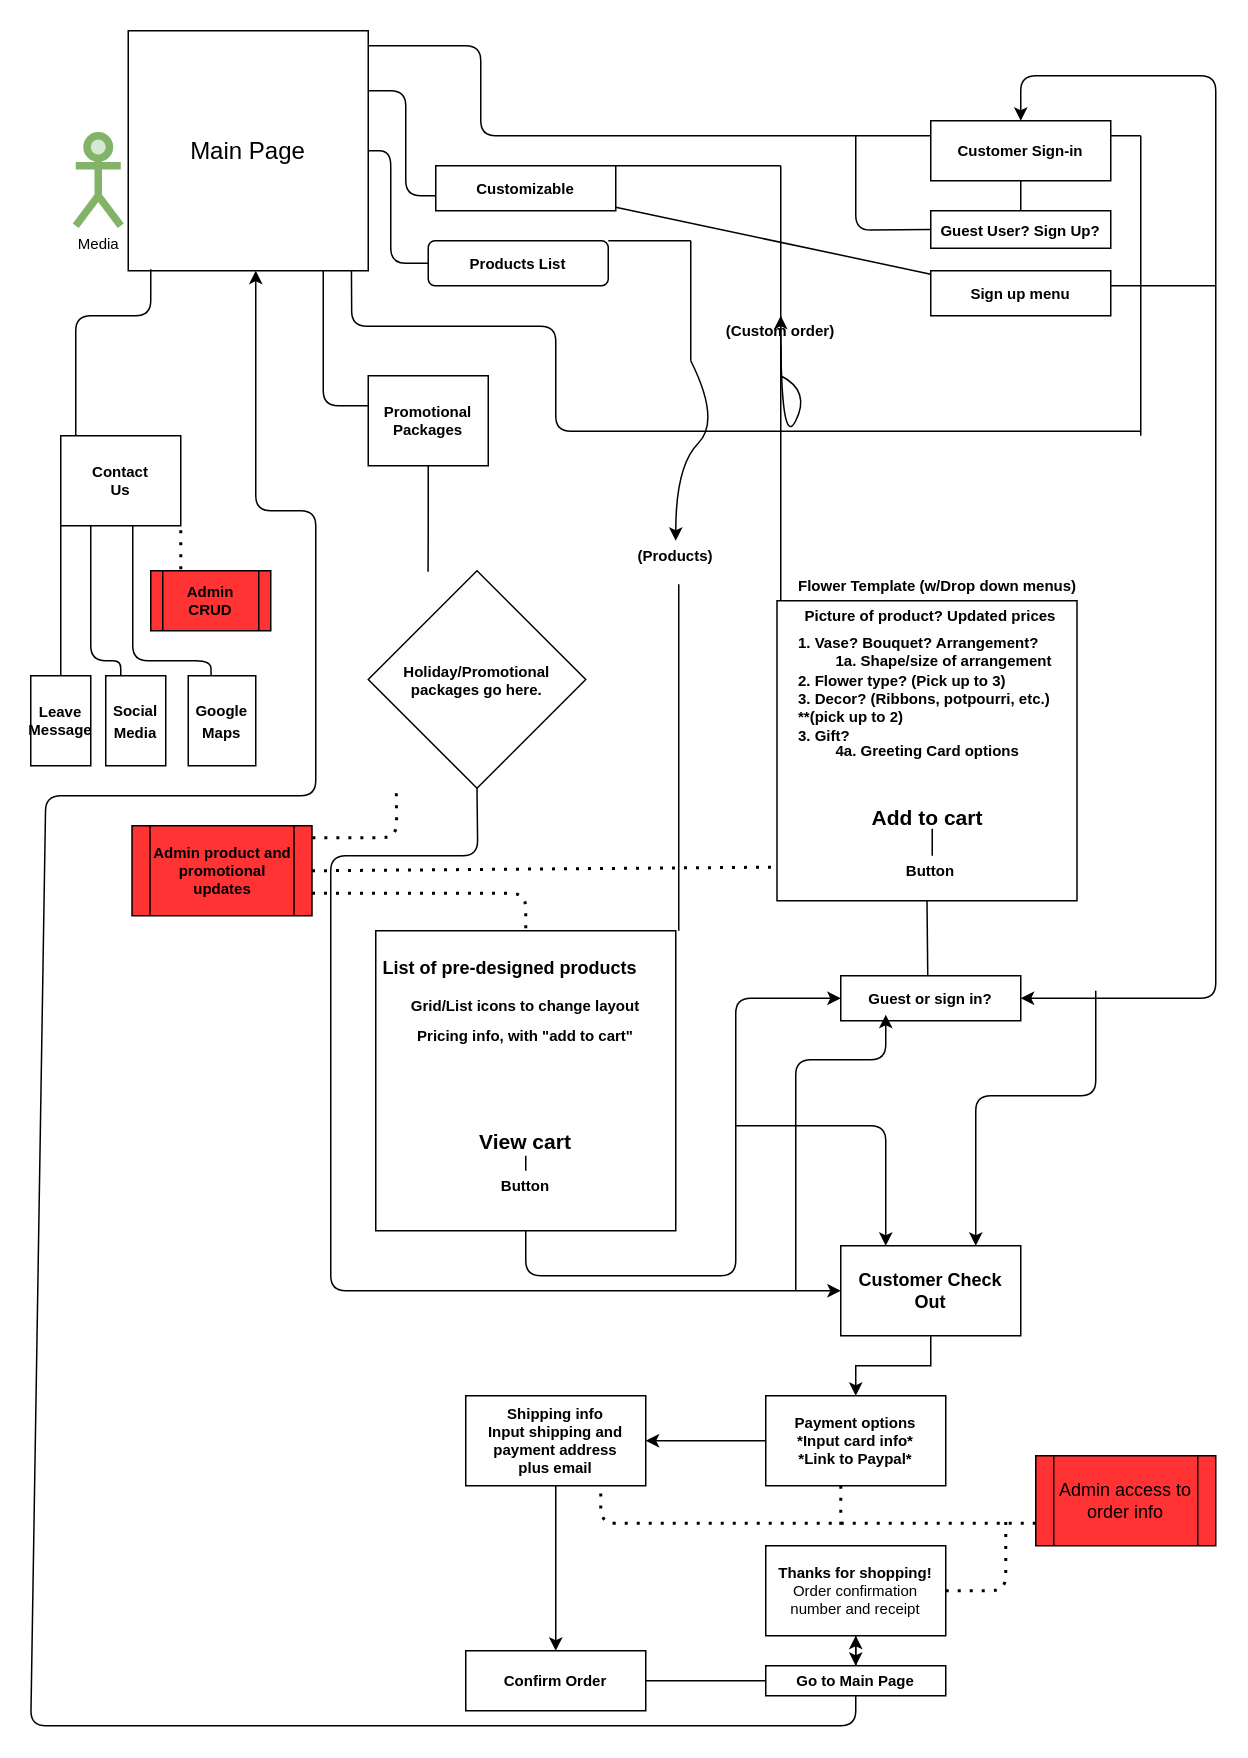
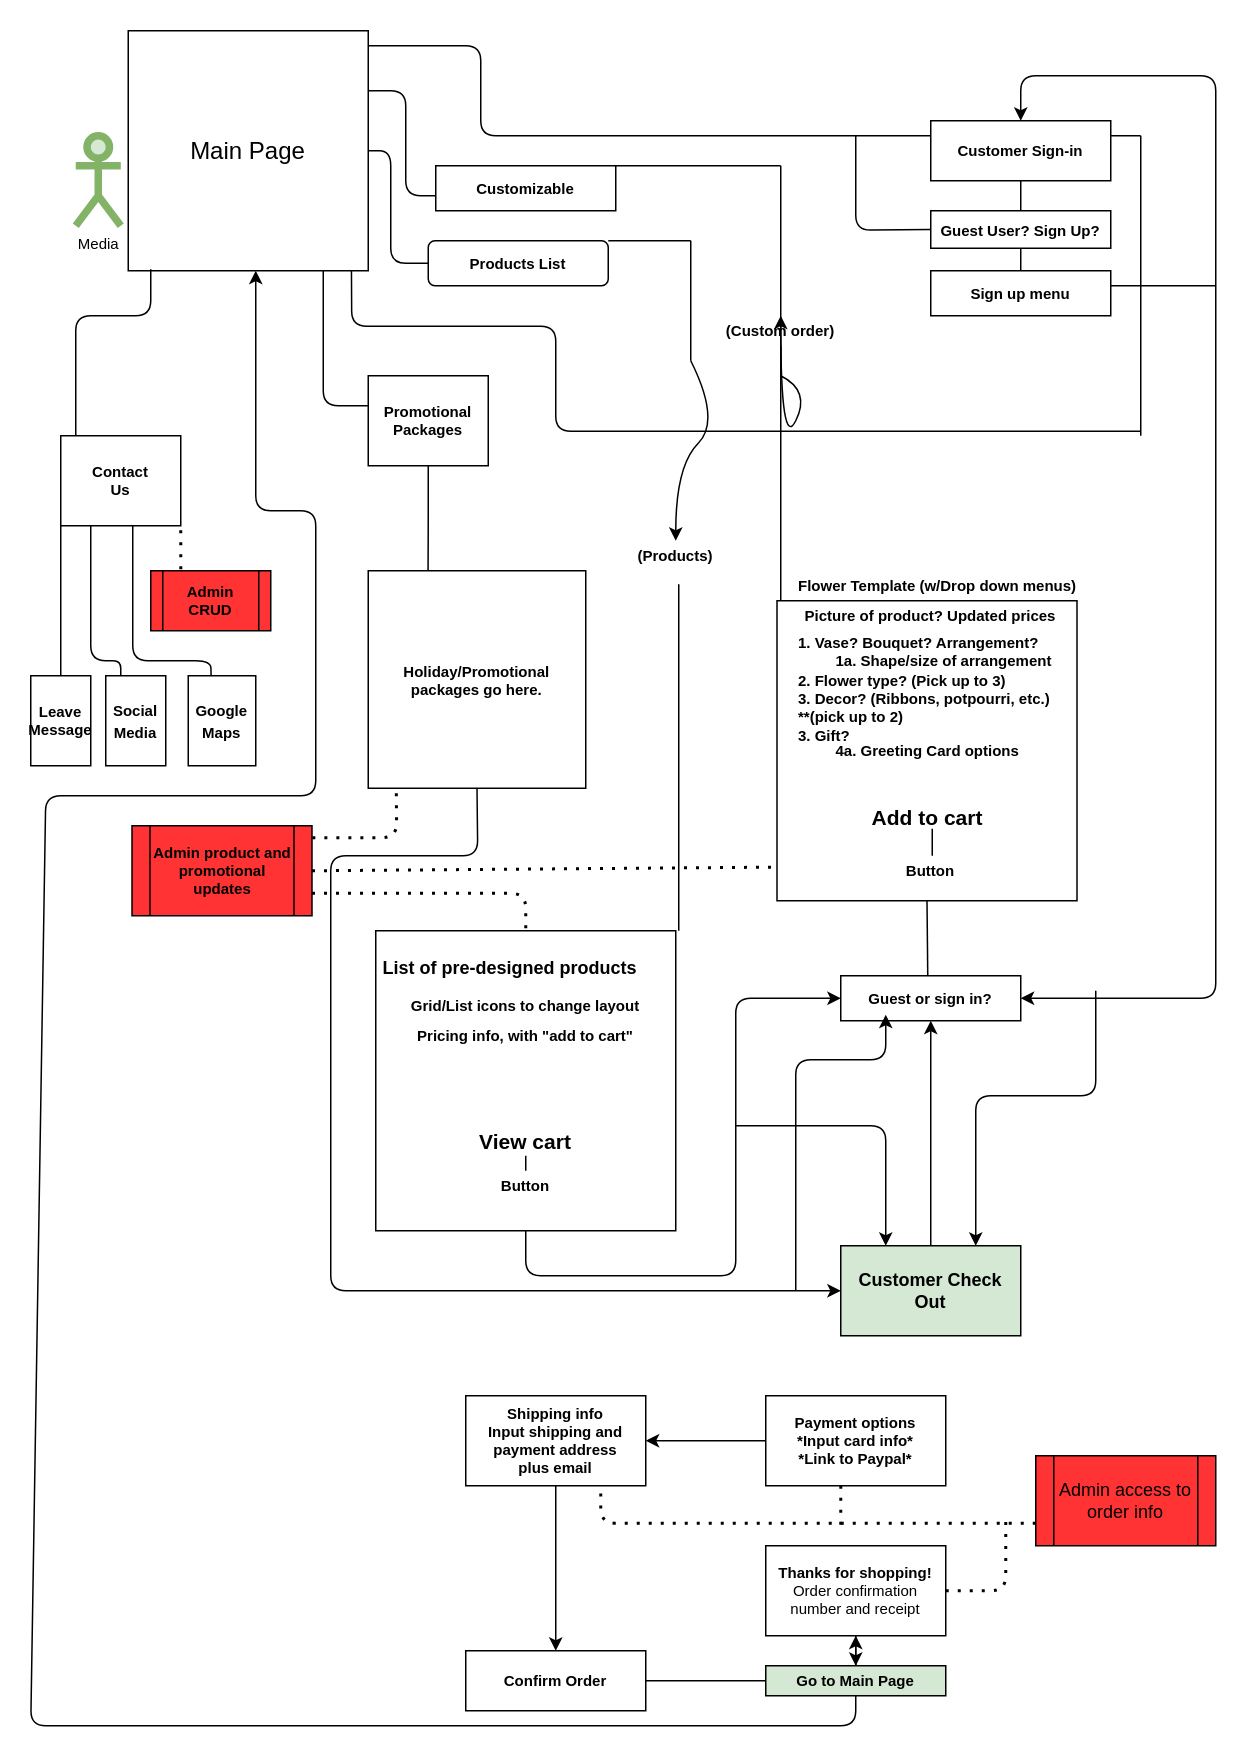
edge "Customizable" -- "Sign up menu": now "Guest User? Sign Up?" -- "Sign up menu"
node "Holiday/Promotional packages go here.": shape diamond -> rectangle
node "Customer Check Out": fillcolor #ffffff -> #d5e8d4
edge "Customer Check Out" -> "Payment options *Input card info* *Link to Paypal*": now "Customer Check Out" -> "Guest or sign in?"
node "Go to Main Page": fillcolor #ffffff -> #d5e8d4
